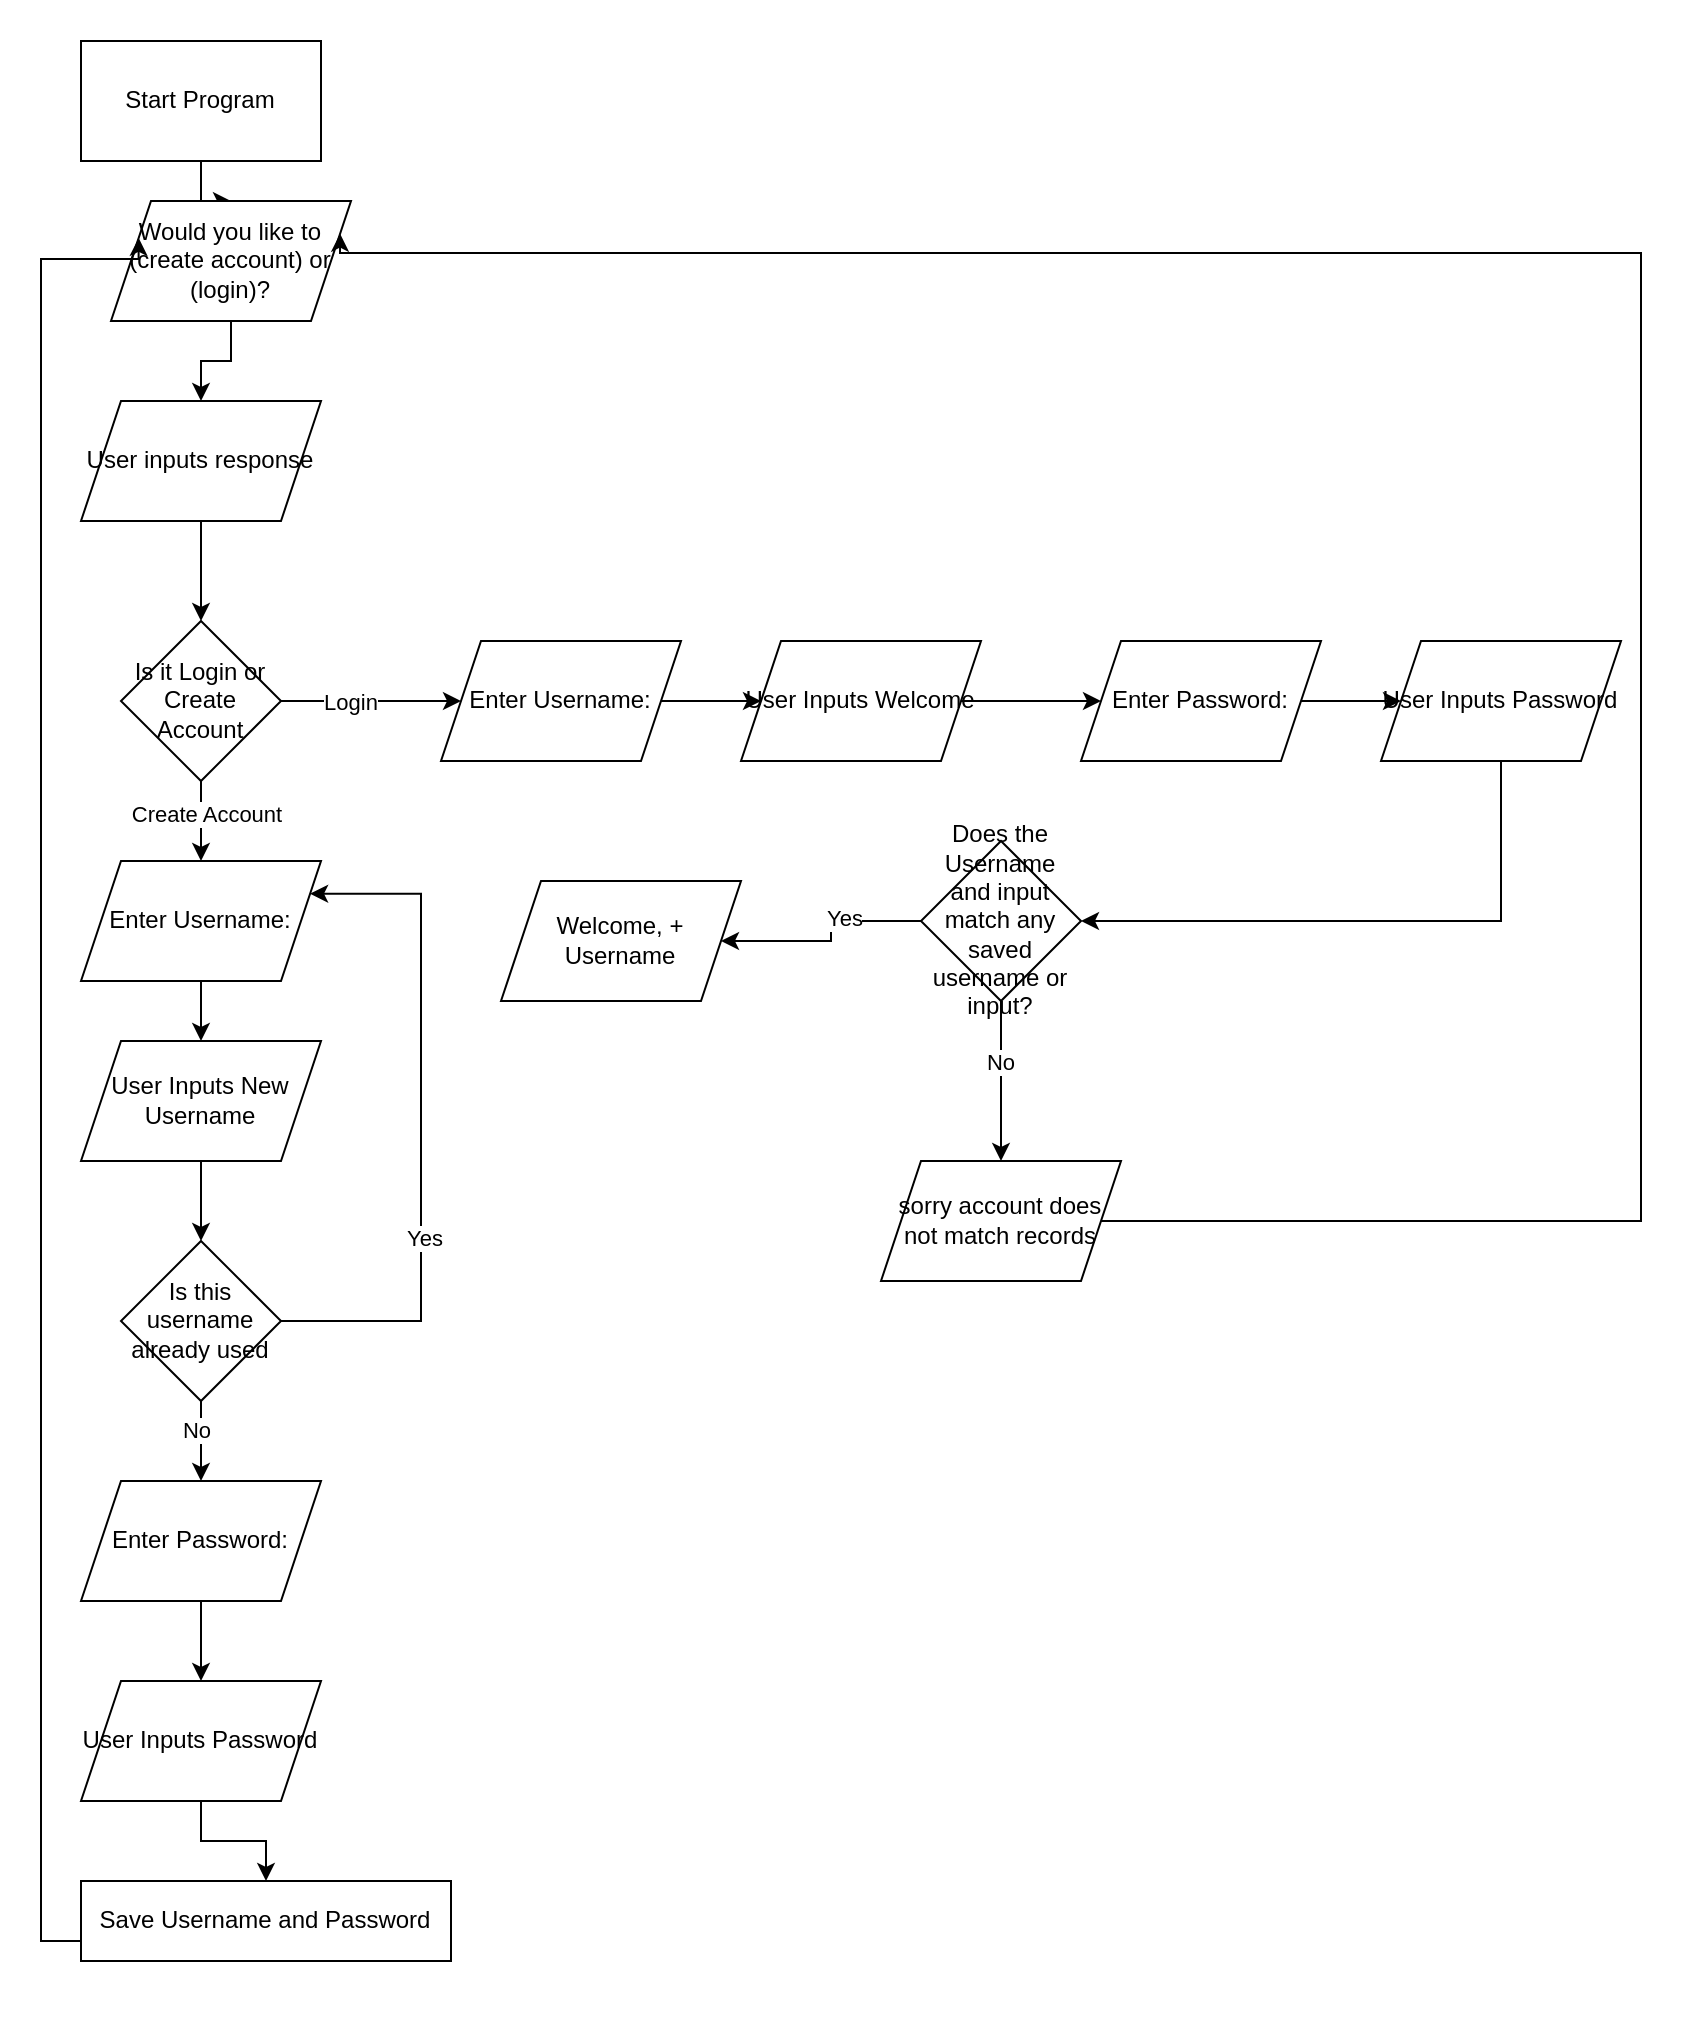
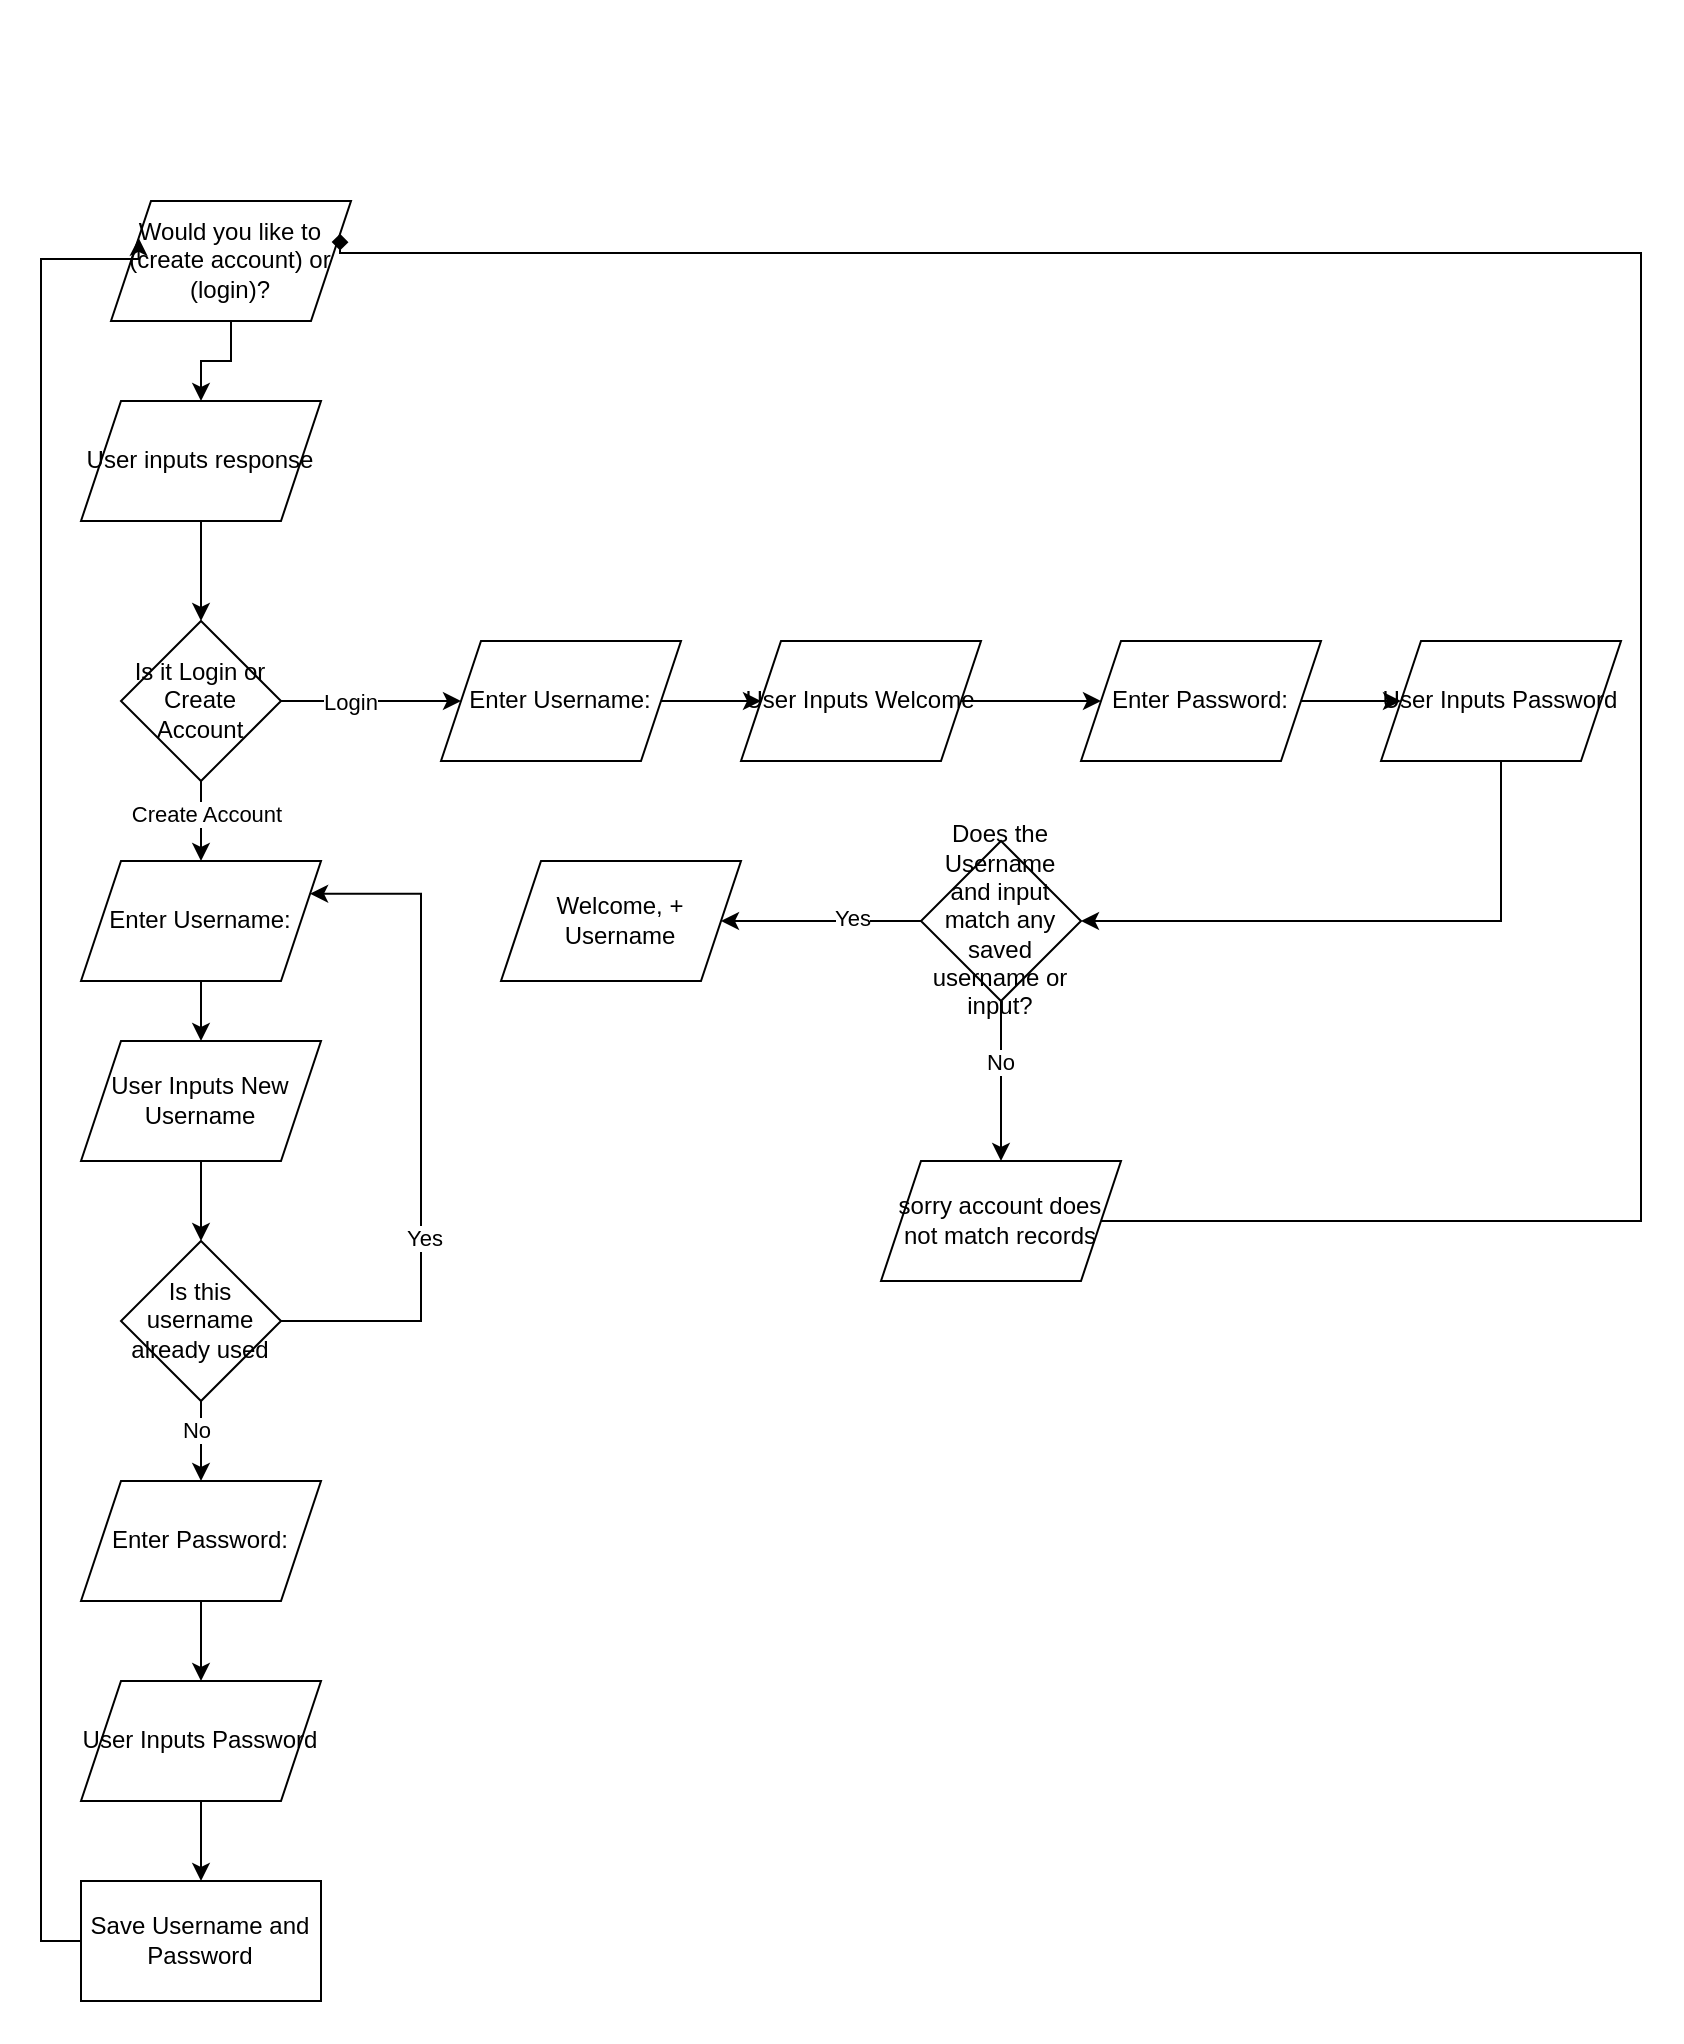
node "Start Program": removed
edge "Start Program" -> "Would you like to (create account) or (login)?": removed
edge "sorry account does not match records" -> "Would you like to (create account) or (login)?": arrowhead classic -> diamond
node "Welcome, + Username": moved (621, 941) -> (621, 921)
node "Save Username and Password": size 370x80 -> 240x120
